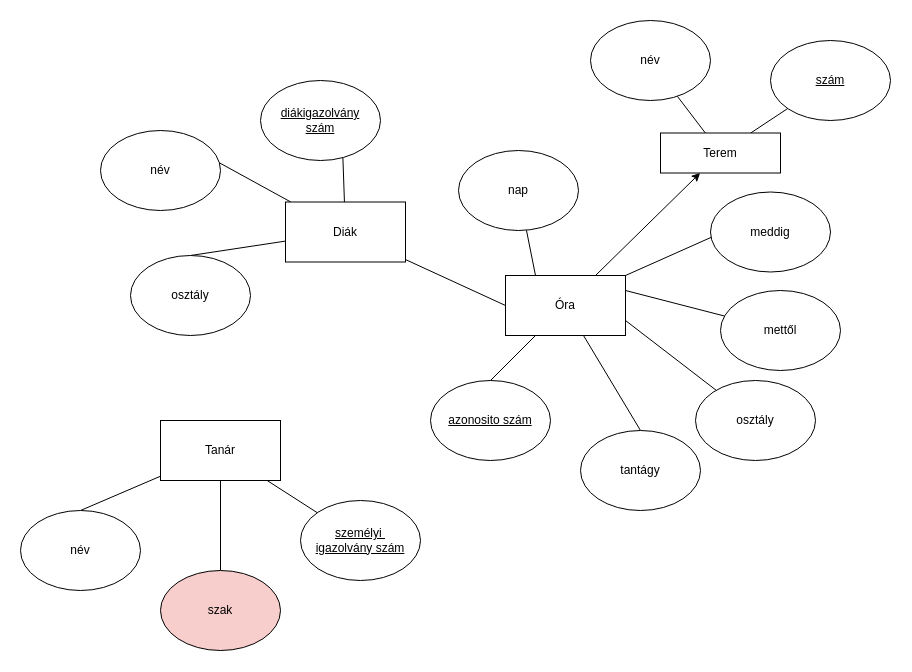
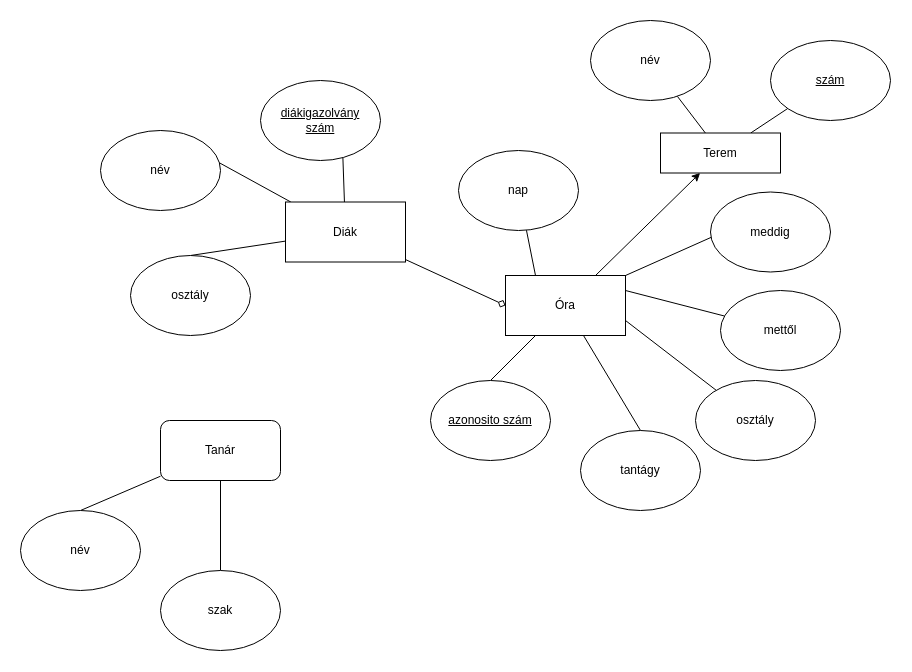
edge "Diák" -- "Óra": arrowhead none -> diamond
node "Tanár": shape rectangle -> rounded rectangle
edge "Tanár" -- "személyi igazolvány szám": removed
node "személyi igazolvány szám": removed
node "szak": fillcolor #f8cecc -> #ffffff
